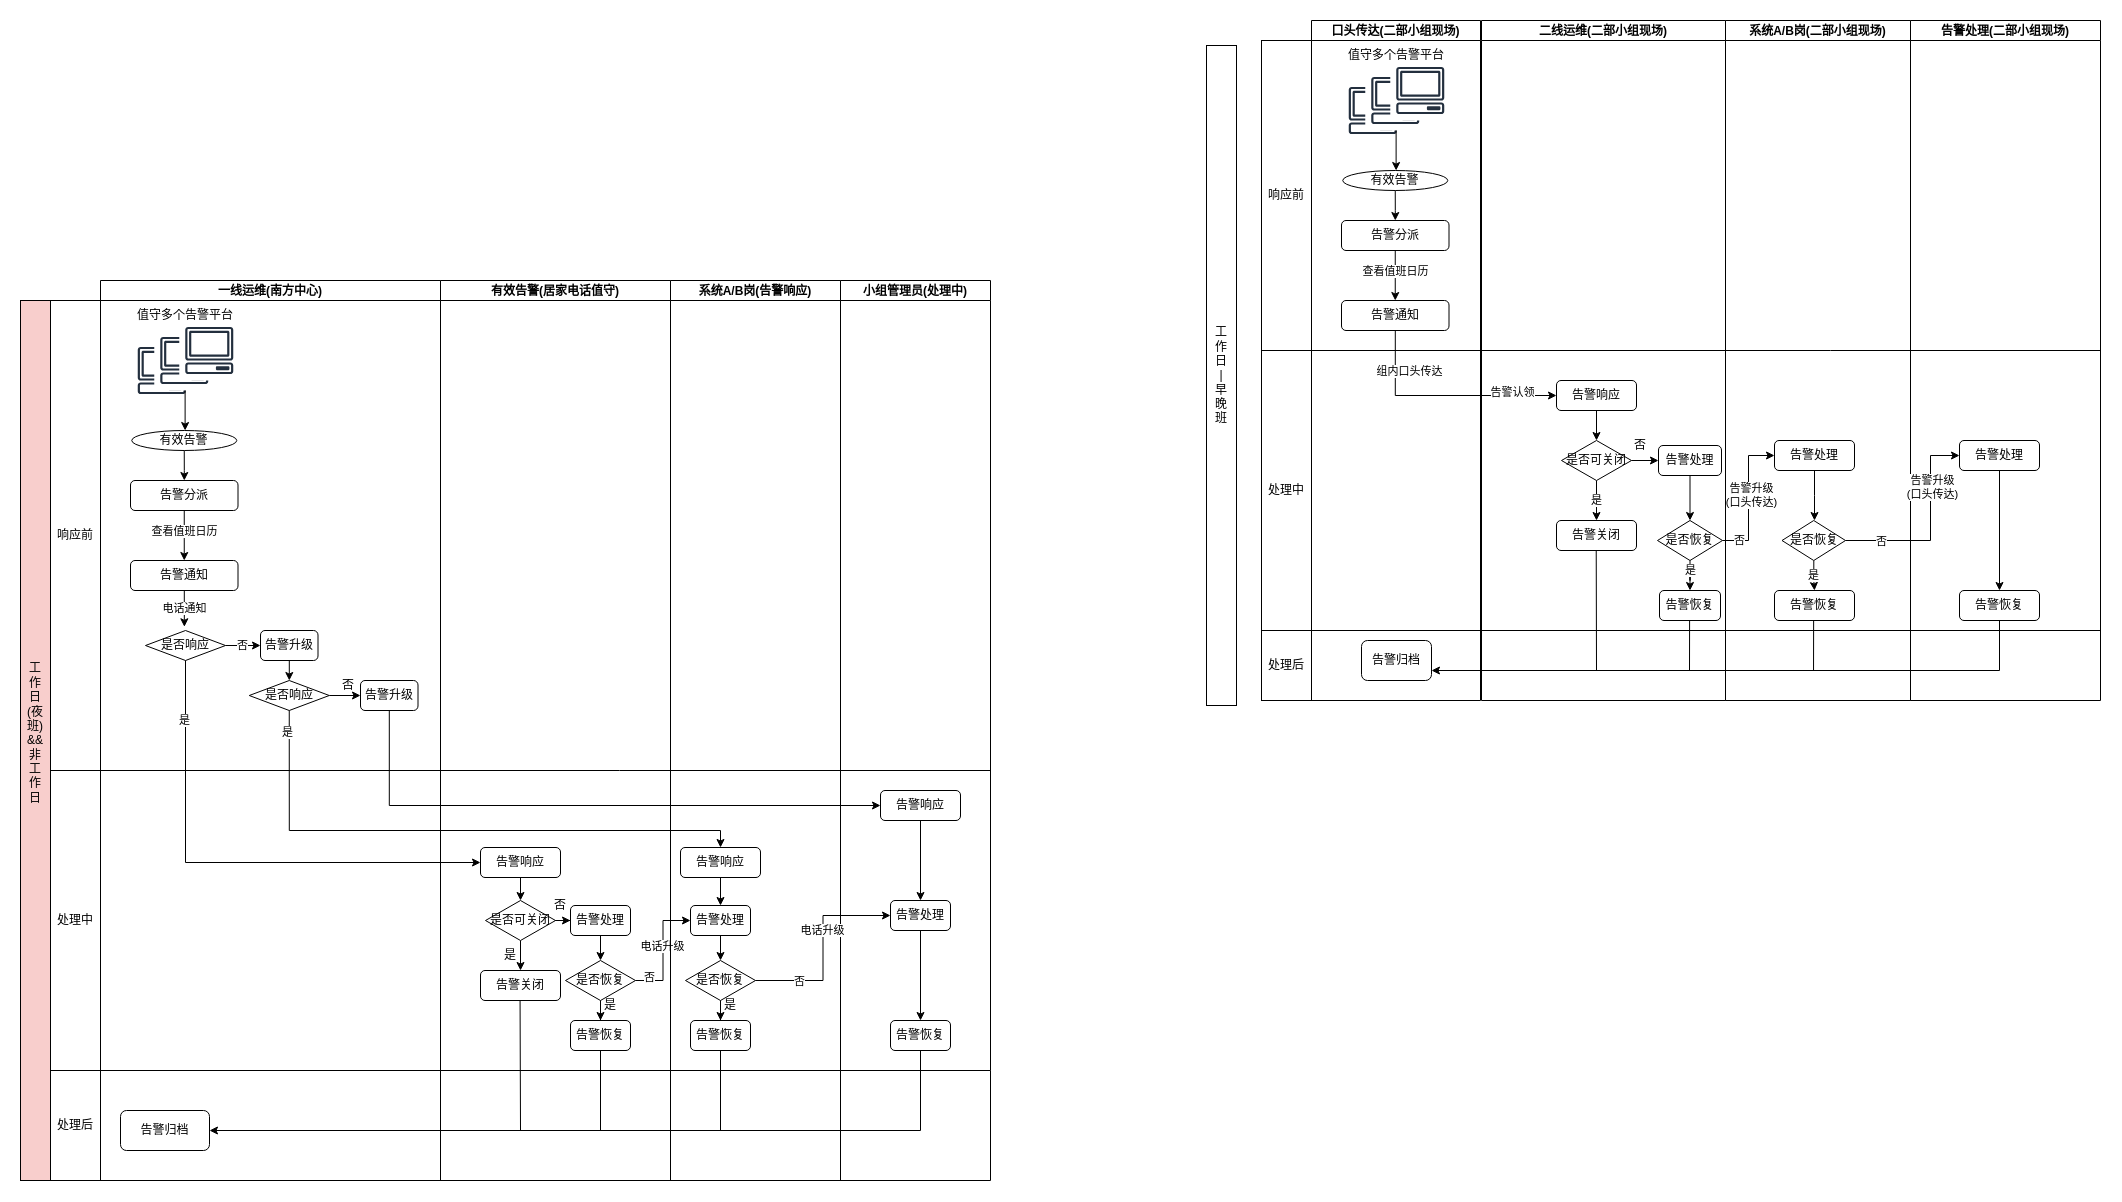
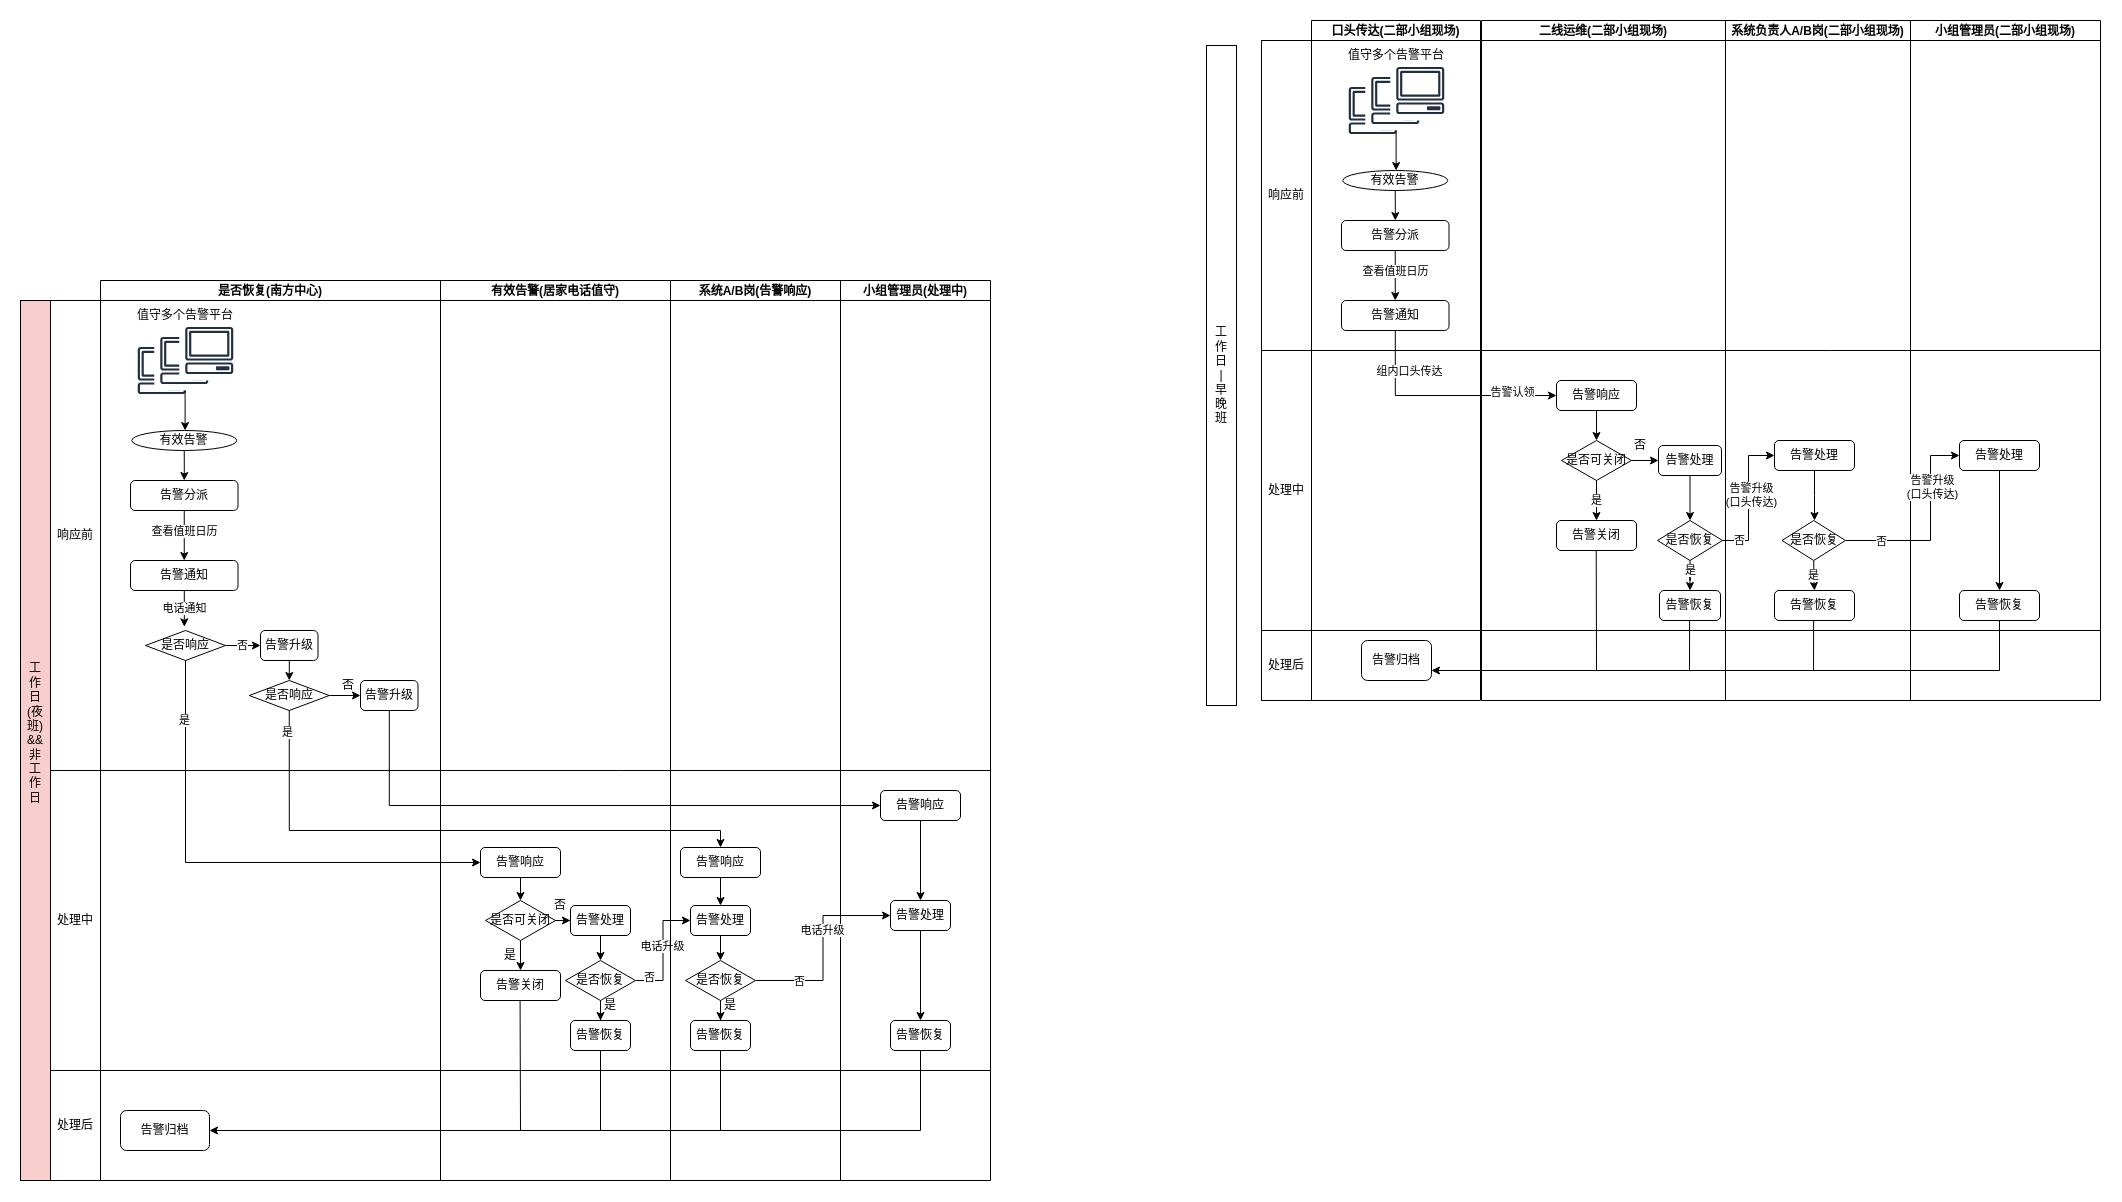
node "系统A/B岗(二部小组现场)": label "系统A/B岗(二部小组现场)" -> "系统负责人A/B岗(二部小组现场)"
node "告警处理(二部小组现场)": label "告警处理(二部小组现场)" -> "小组管理员(二部小组现场)"
node "一线运维(南方中心)": label "一线运维(南方中心)" -> "是否恢复(南方中心)"
